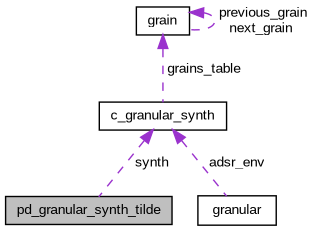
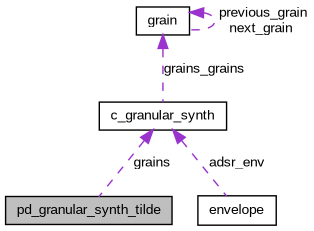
edge "c_granular_synth" -> "grain": label " grains_table" -> " grains_grains"
edge "pd_granular_synth_tilde" -> "c_granular_synth": label " synth" -> " grains"
node "granular": label "granular" -> "envelope"
